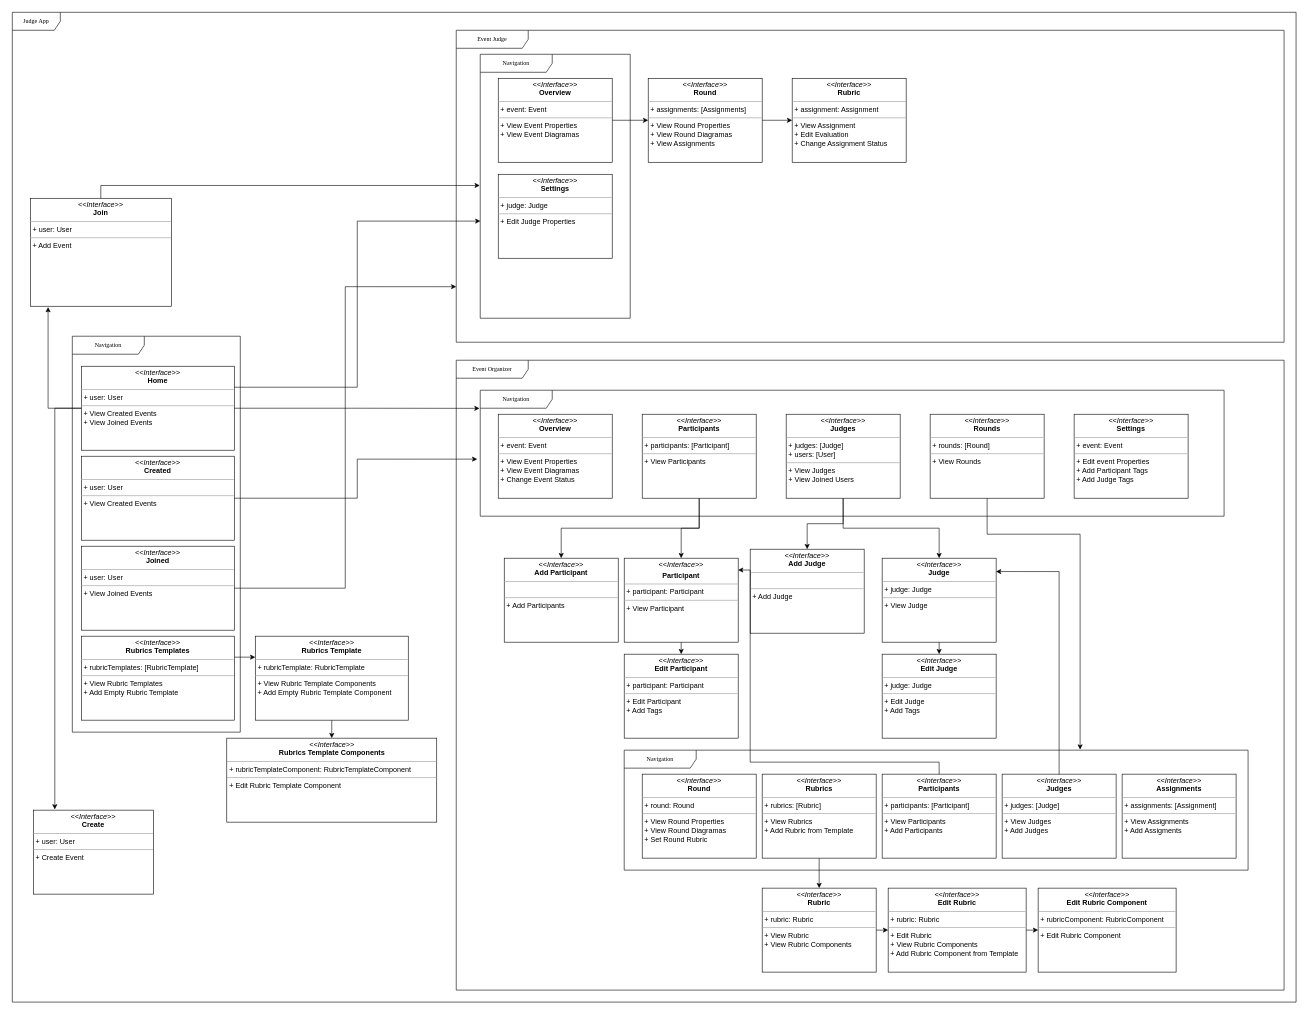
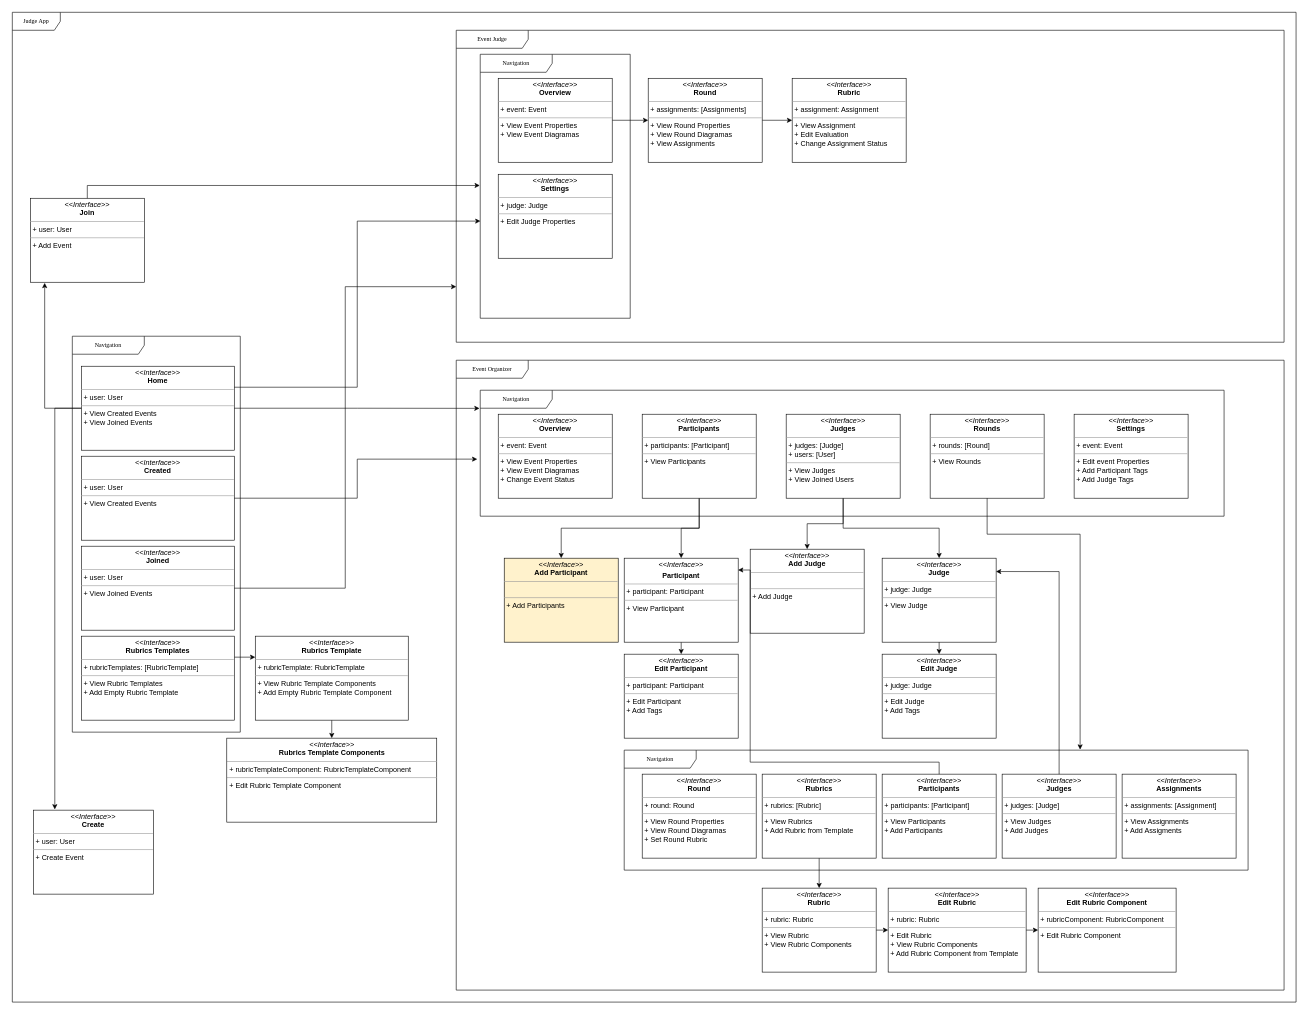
node "<<Interface>> Join + user: User + Add Event": size 141x108 -> 114x84
node "<<Interface>> Add Participant + Add Participants": fillcolor #ffffff -> #fff2cc
